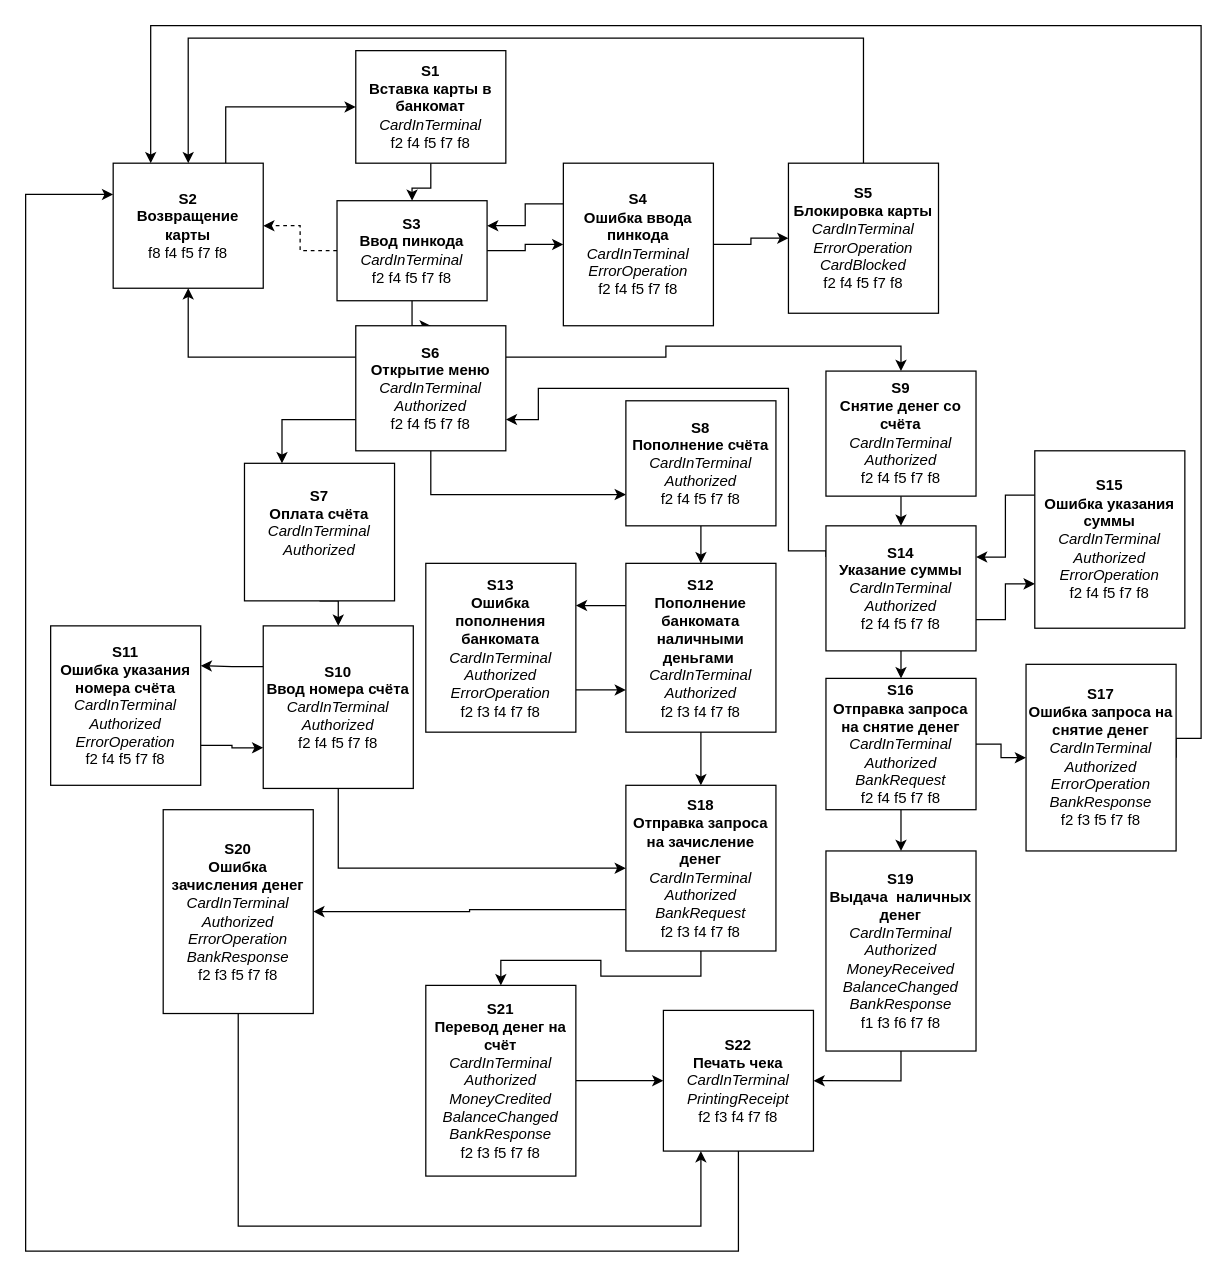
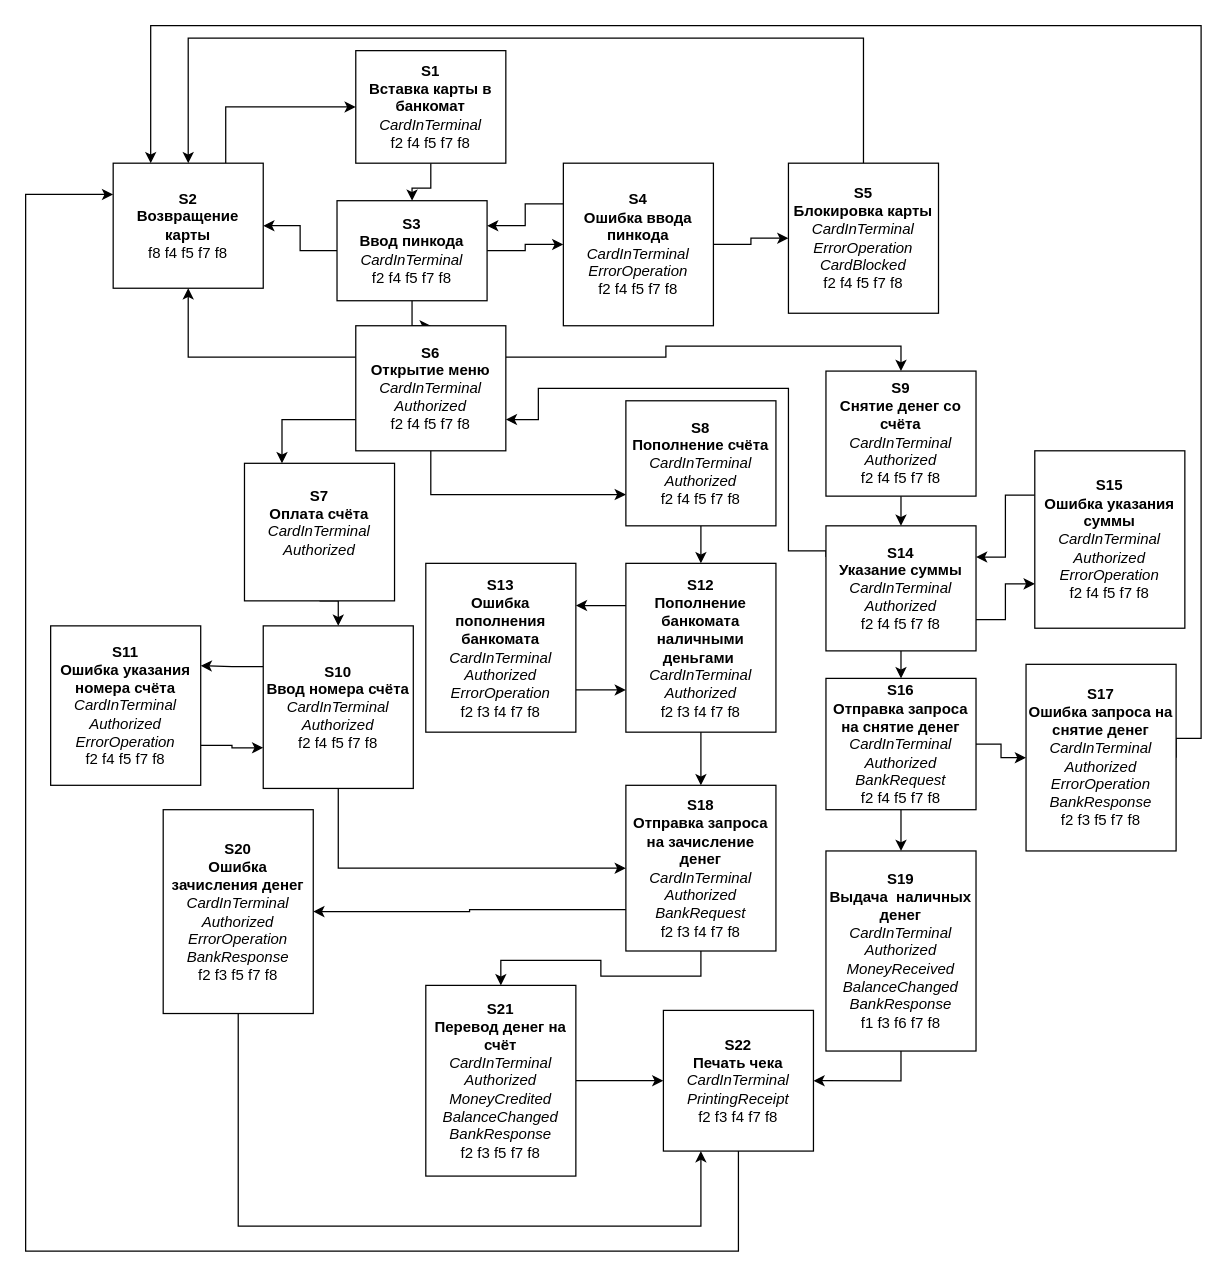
edge "S3 Ввод пинкода CardInTerminal f2 f4 f5 f7 f8" -> "S2 Возвращение карты f8 f4 f5 f7 f8": style dashed -> solid
